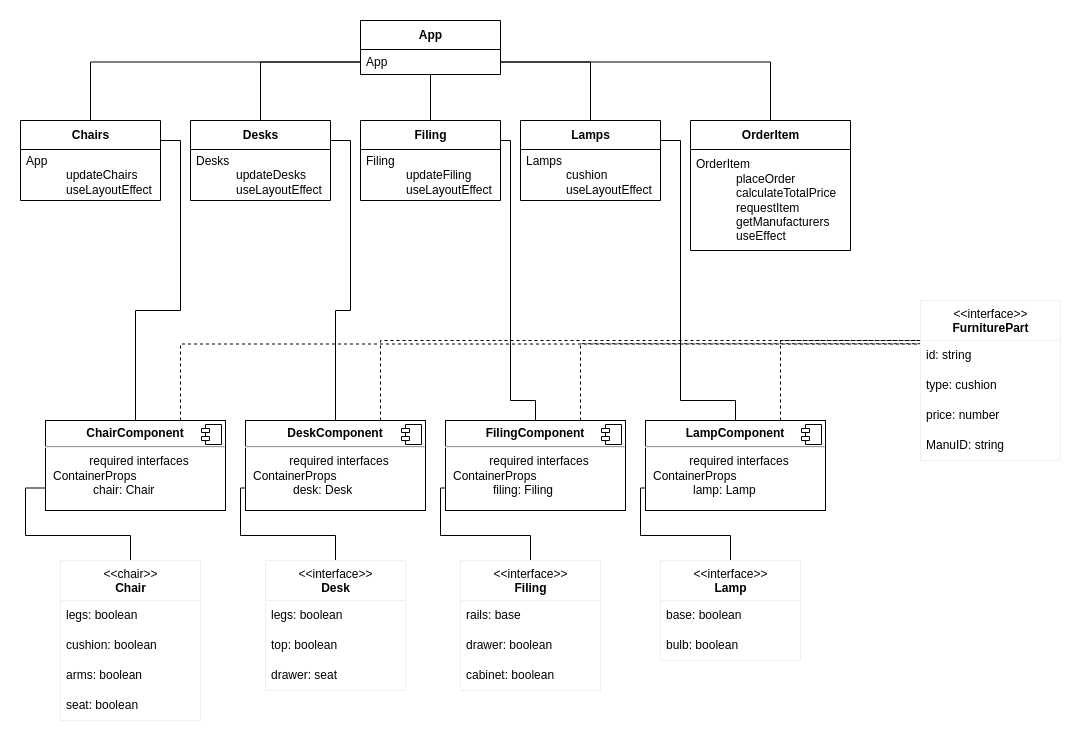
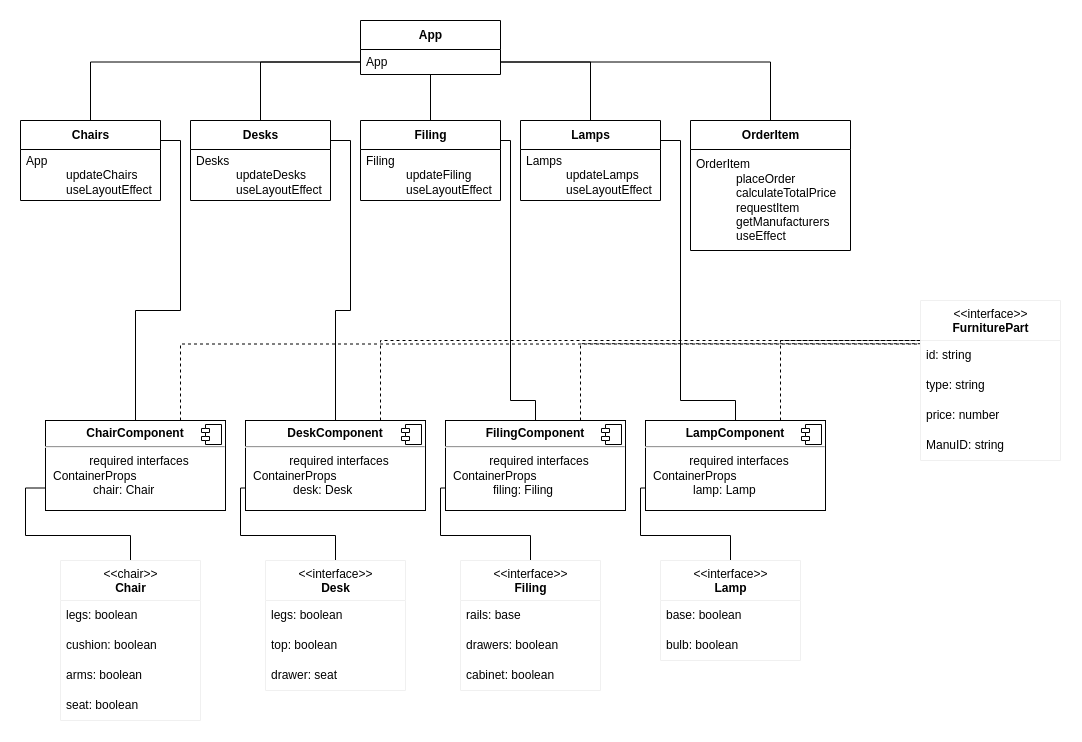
node "Lamps cushionuseLayoutEffect": label "Lamps cushionuseLayoutEffect" -> "Lamps updateLampsuseLayoutEffect"
node "type: cushion": label "type: cushion" -> "type: string"
node "drawer: boolean": label "drawer: boolean" -> "drawers: boolean"
